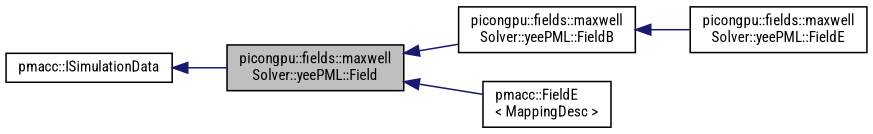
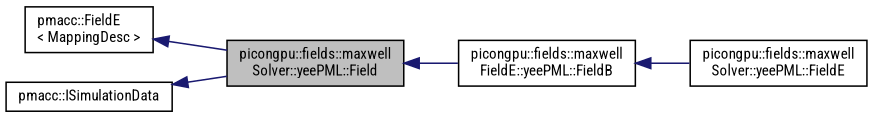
node "picongpu::fields::maxwell Solver::yeePML::FieldB": label "picongpu::fields::maxwell Solver::yeePML::FieldB" -> "picongpu::fields::maxwell FieldE::yeePML::FieldB"
edge "pmacc::FieldE < MappingDesc >" -> "picongpu::fields::maxwell Solver::yeePML::Field": reversed
